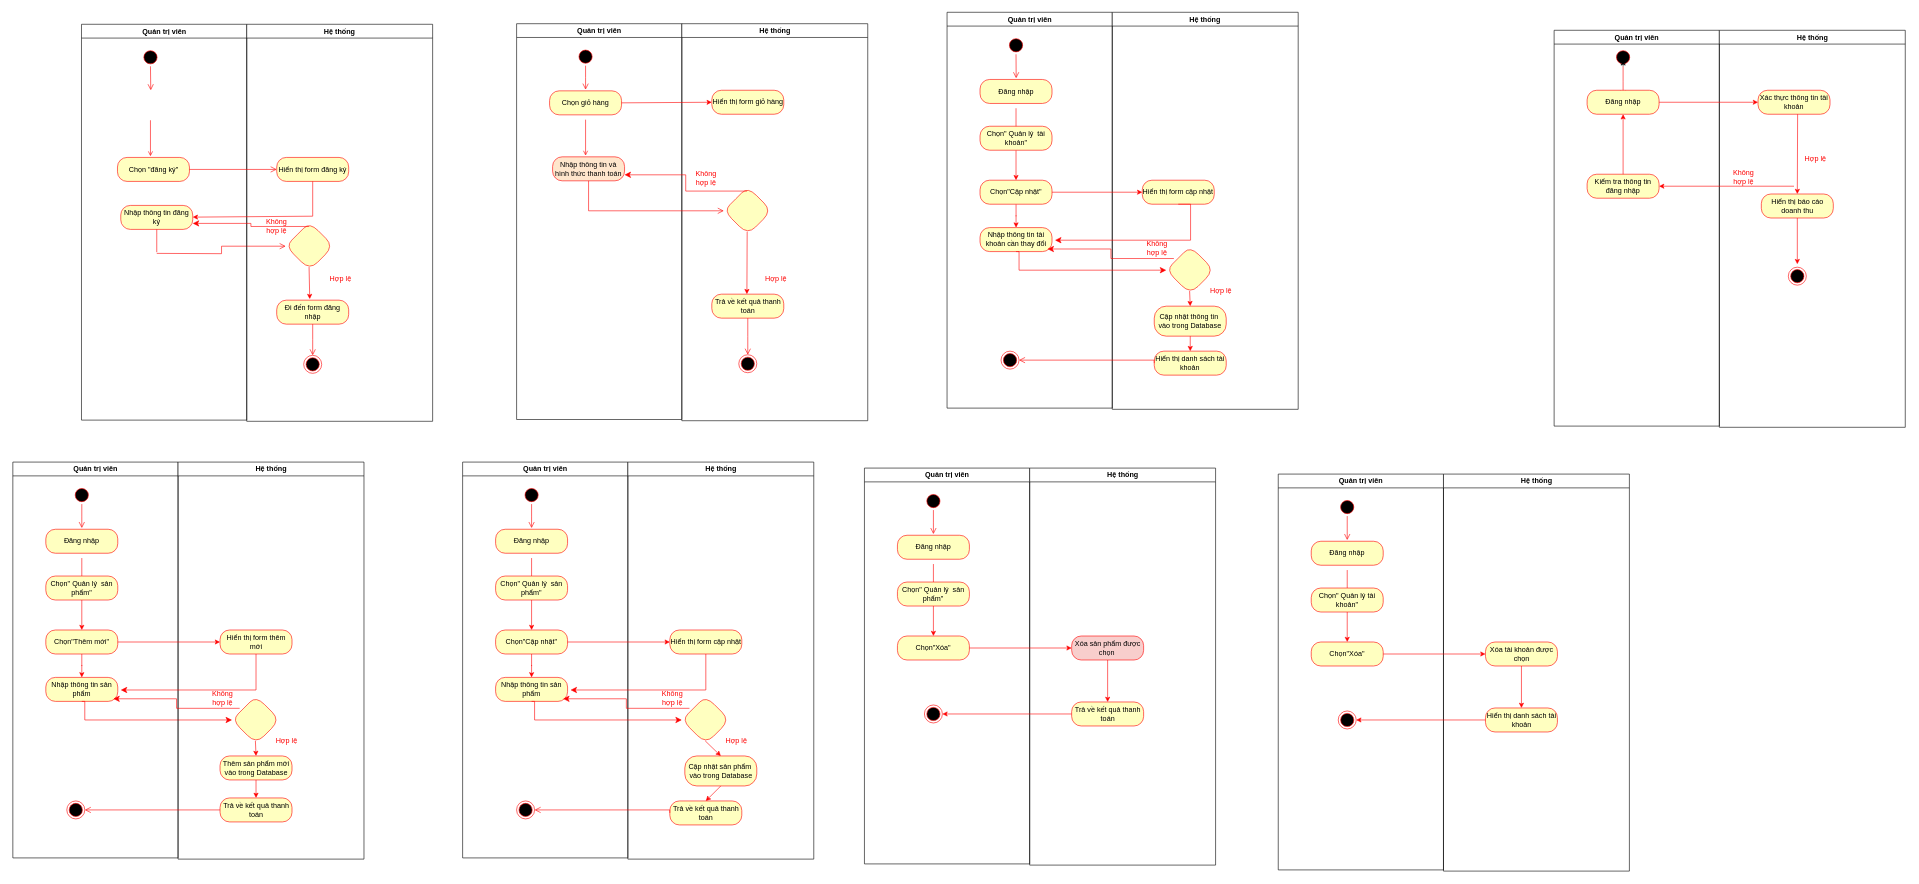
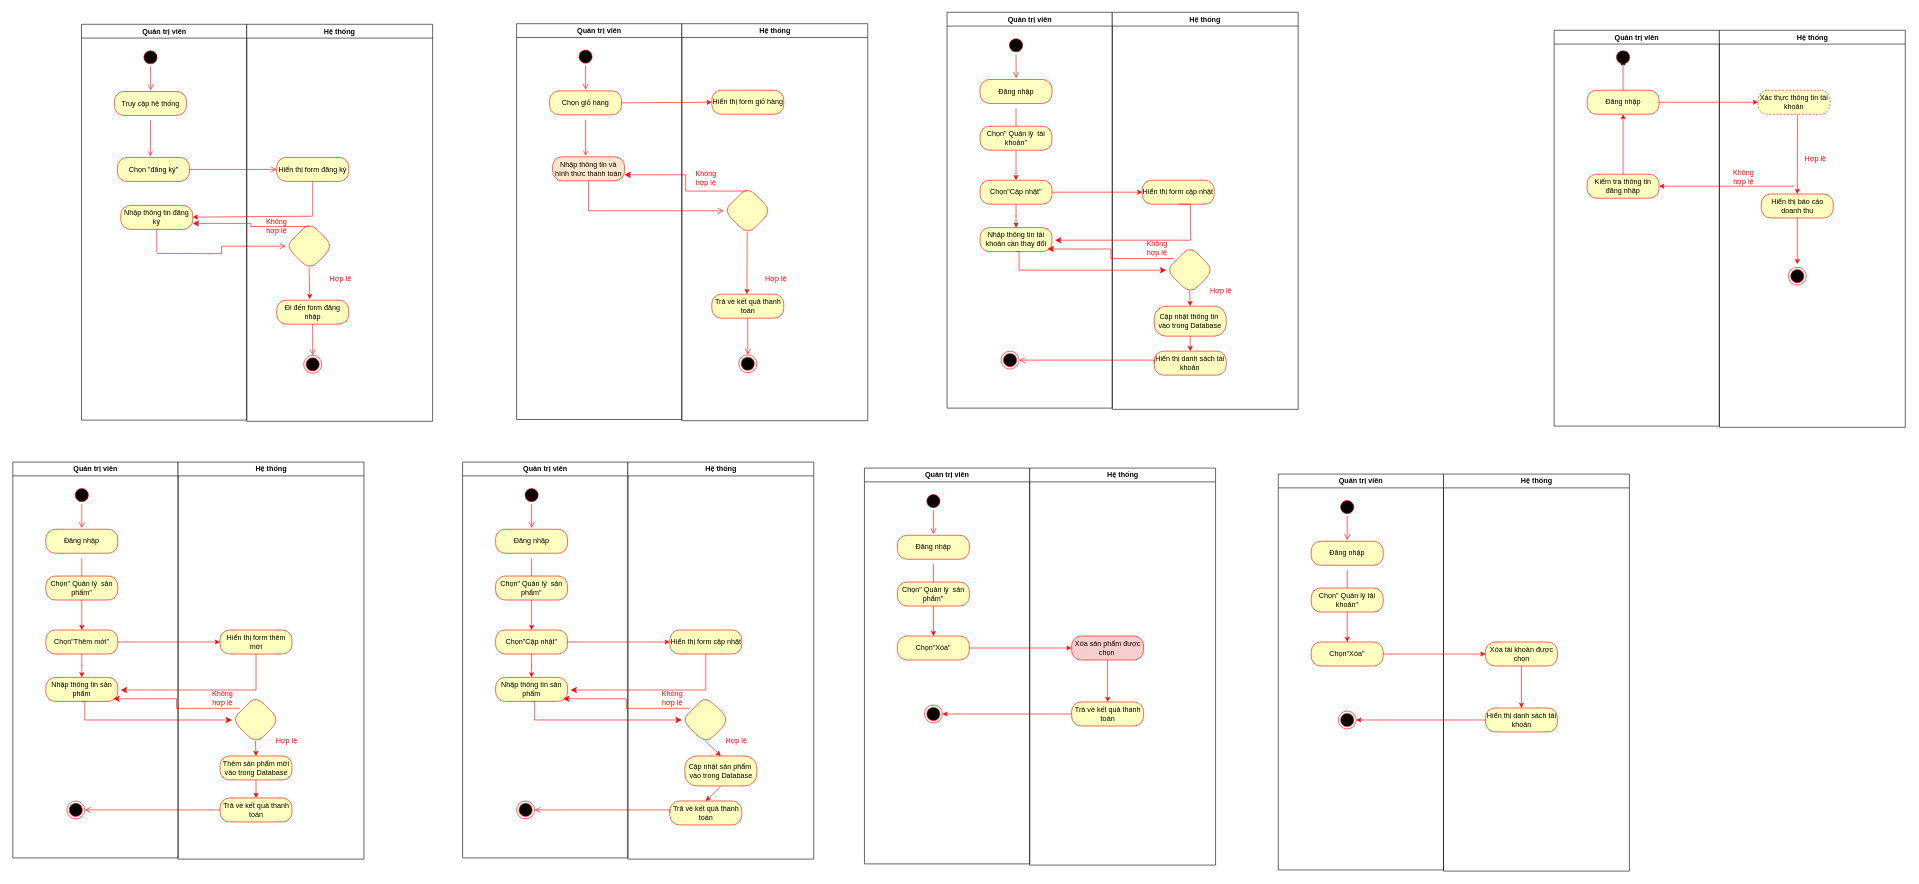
node "Xác thực thông tin tài khoản": style solid -> dashed
node "Truy cập hệ thống": added
